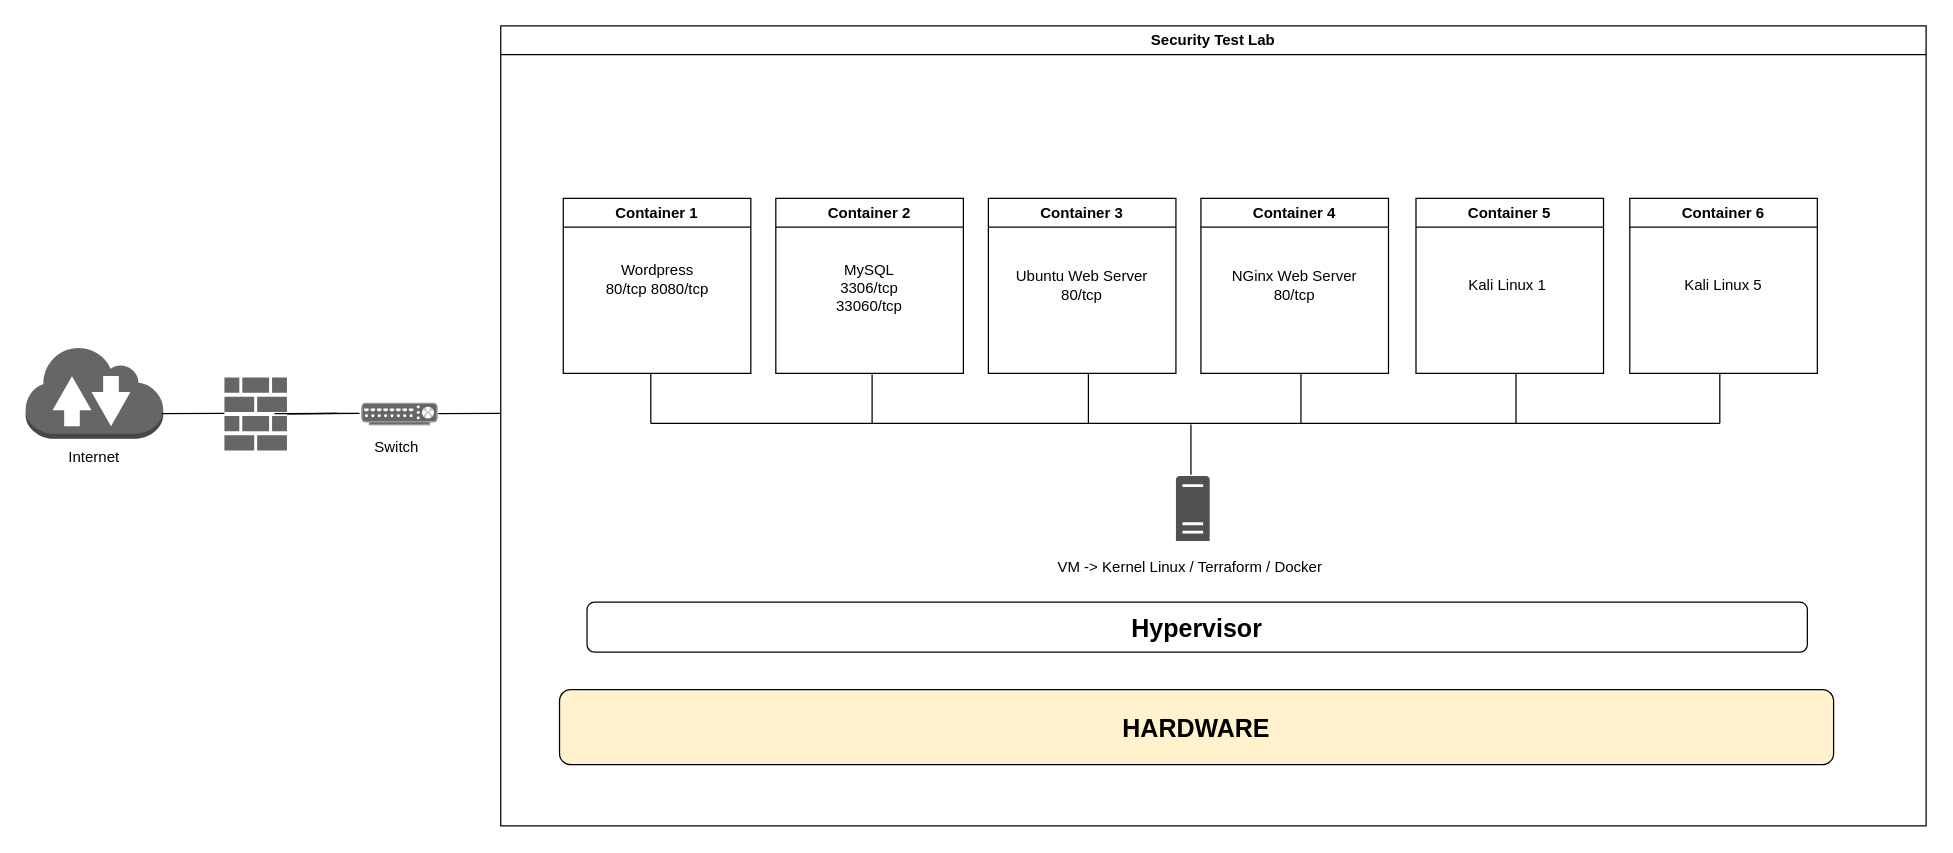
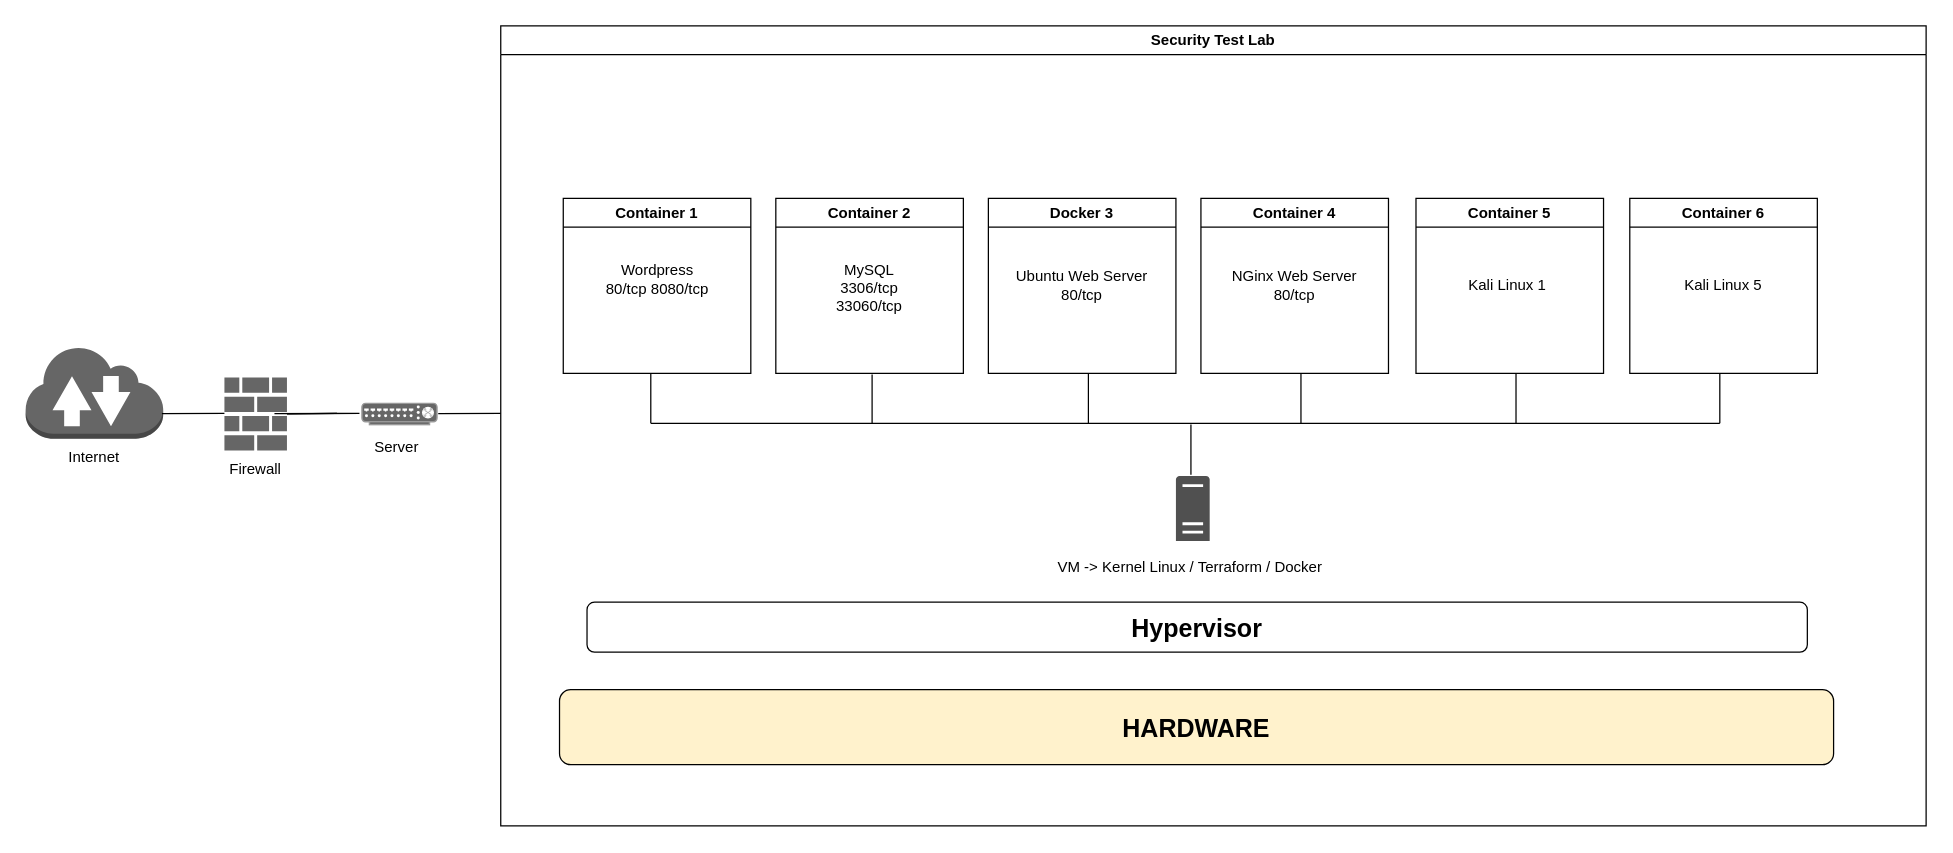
node "Container 3": label "Container 3" -> "Docker 3"
node "Switch": label "Switch" -> "Server"
node "Firewall": added
